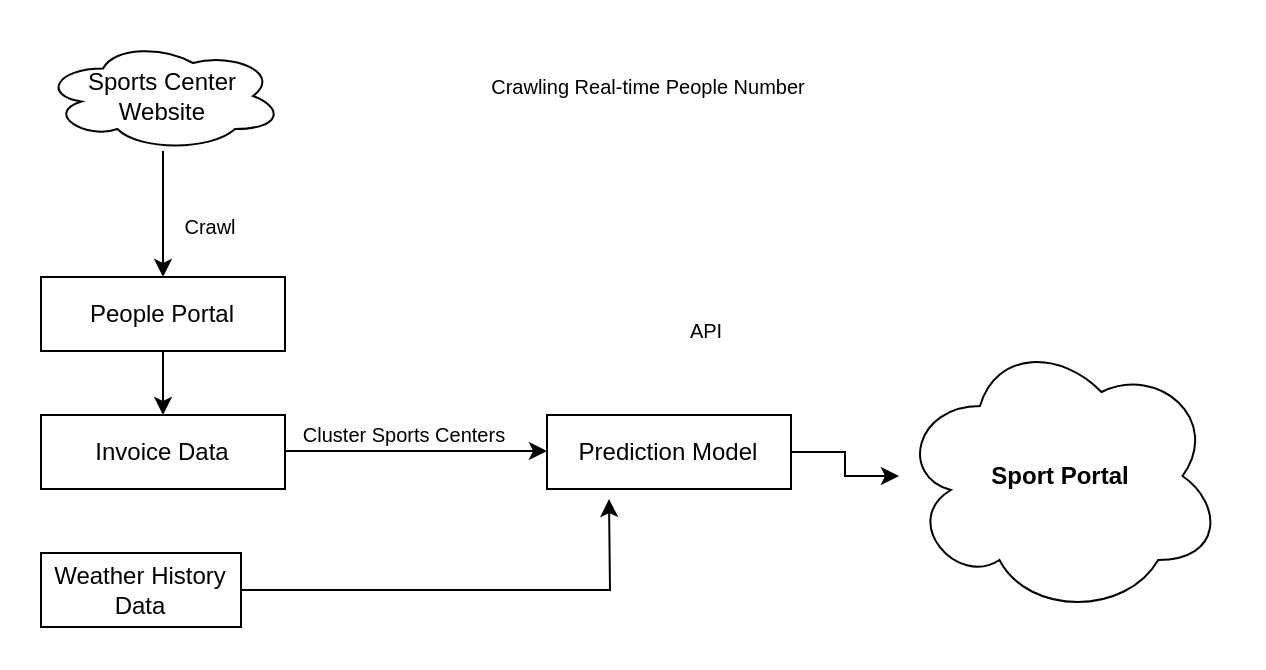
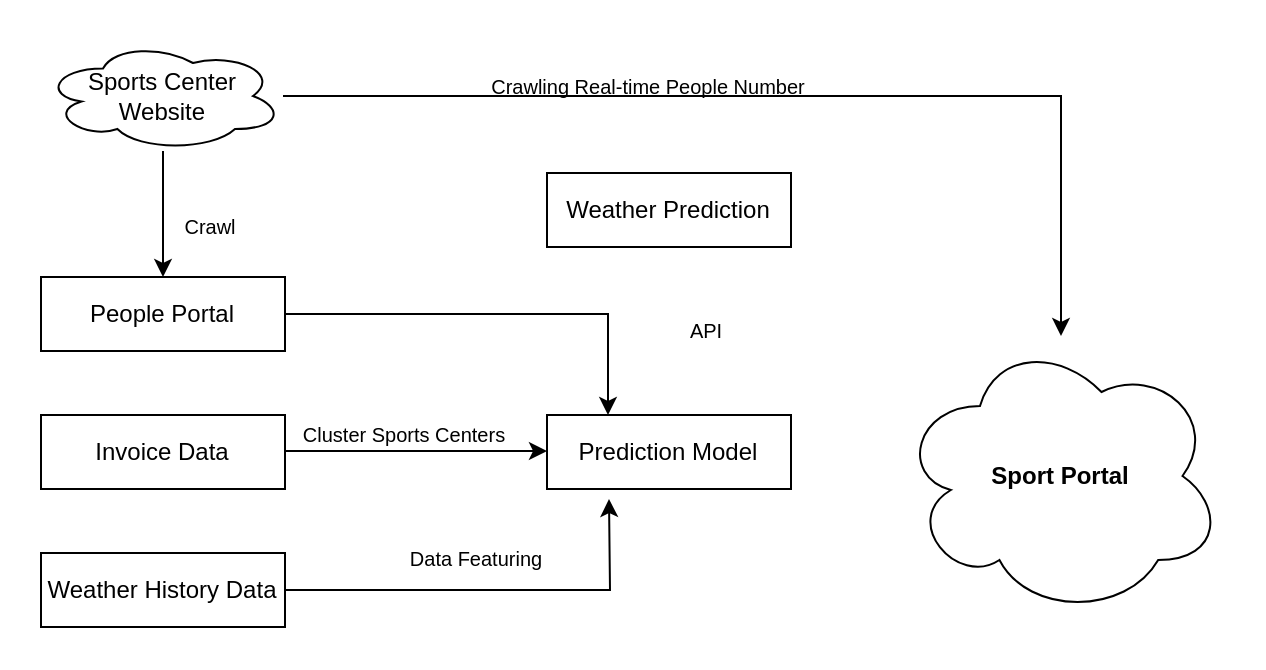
edge "Sports Center Website" -> "Sport Portal": added
node "Weather Prediction": added
edge "People Portal" -> "Invoice Data": now "People Portal" -> "Prediction Model"
edge "Prediction Model" -> "Sport Portal": removed
node "Data Featuring": added
node "Weather History Data": size 200x74 -> 244x74
